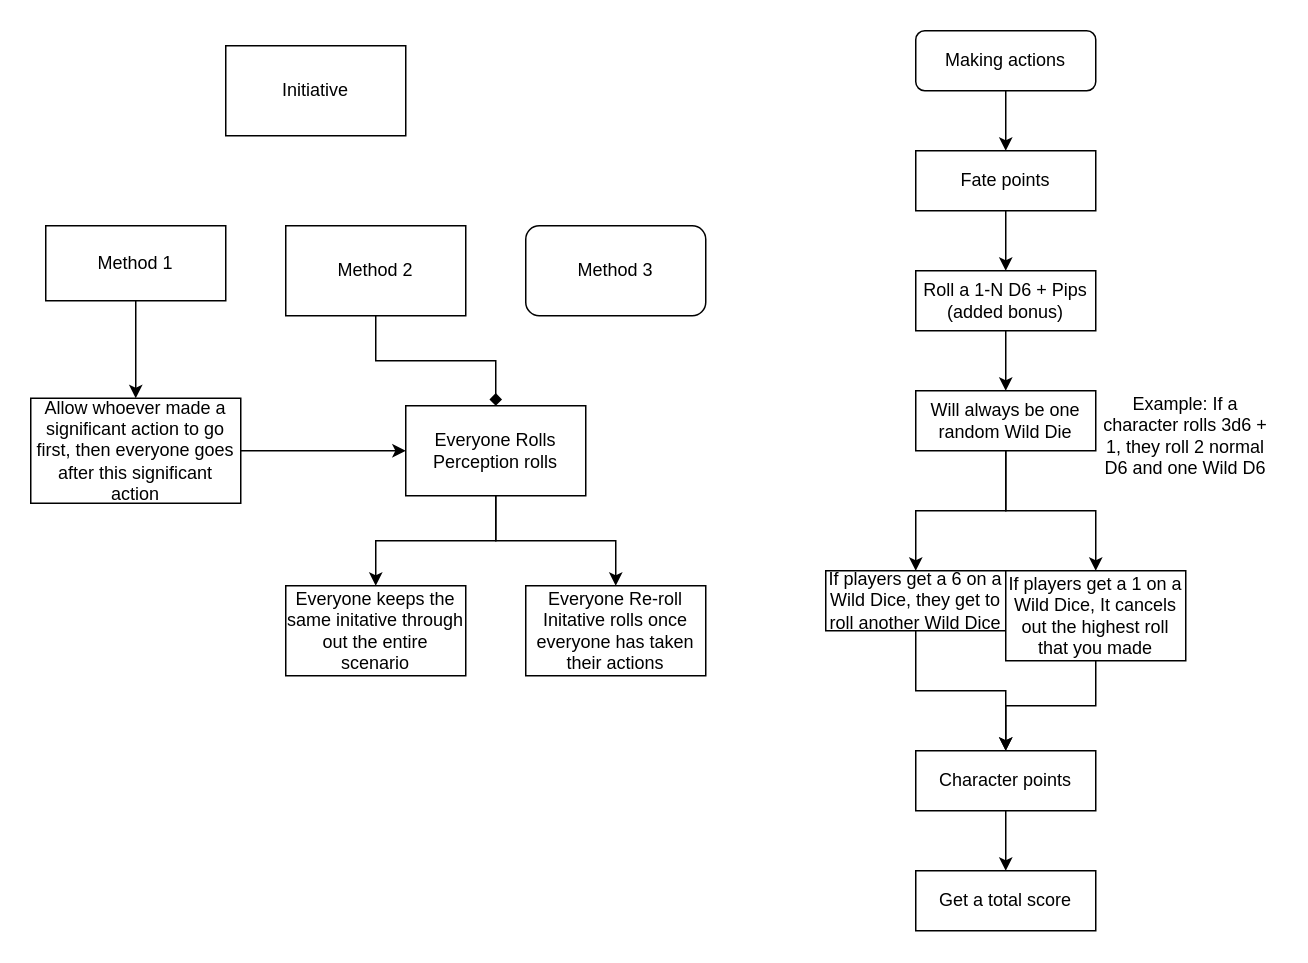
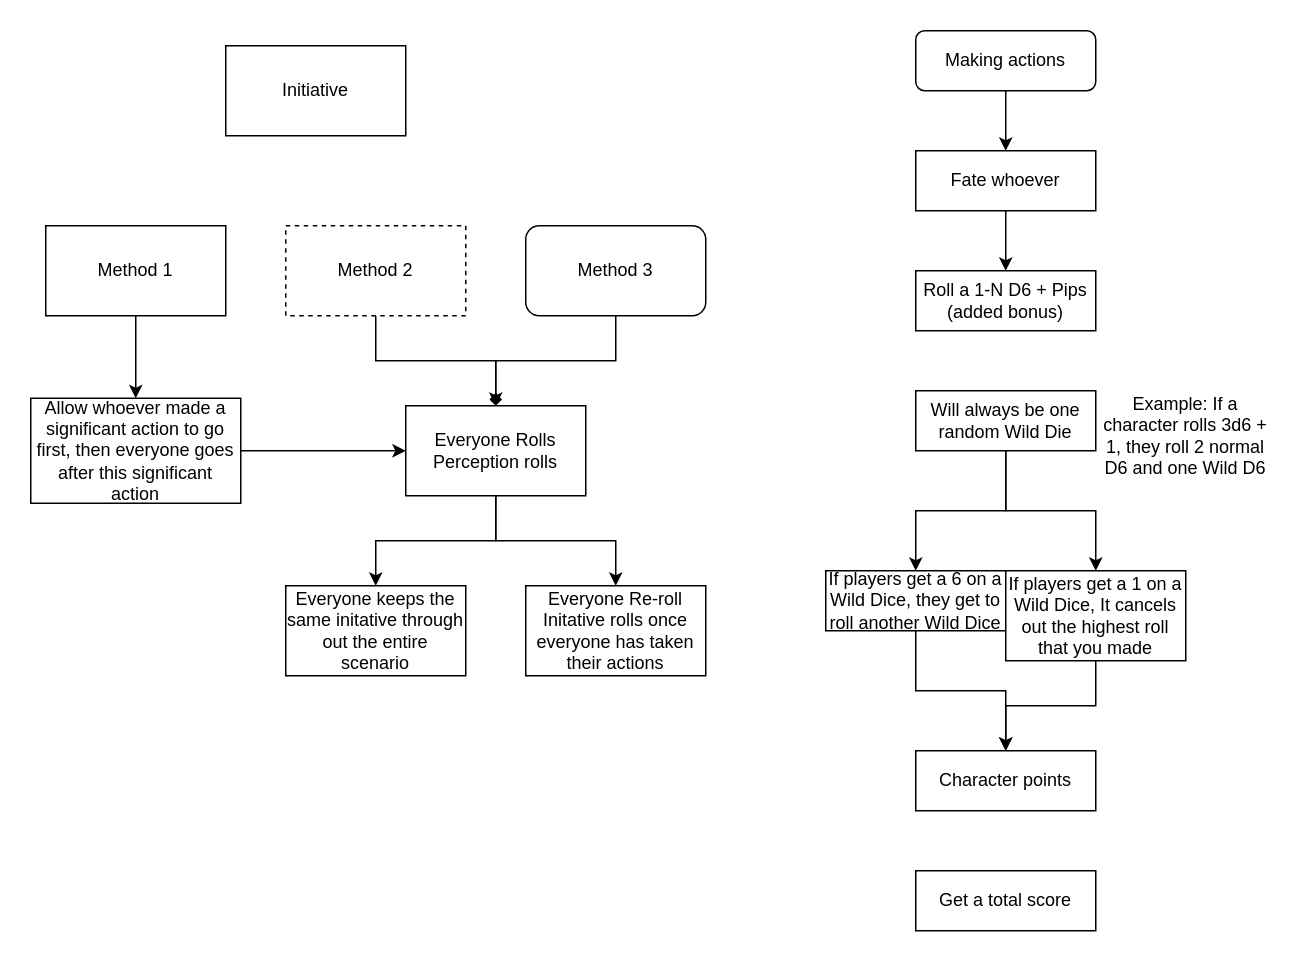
node "Fate points": label "Fate points" -> "Fate whoever"
node "Method 1": size 180x75 -> 180x90
node "Method 2": style solid -> dashed
edge "Roll a 1-N D6 + Pips (added bonus)" -> "Will always be one random Wild Die": removed
edge "Method 3" -> "Everyone Rolls Perception rolls": added
edge "Character points" -> "Get a total score": removed
